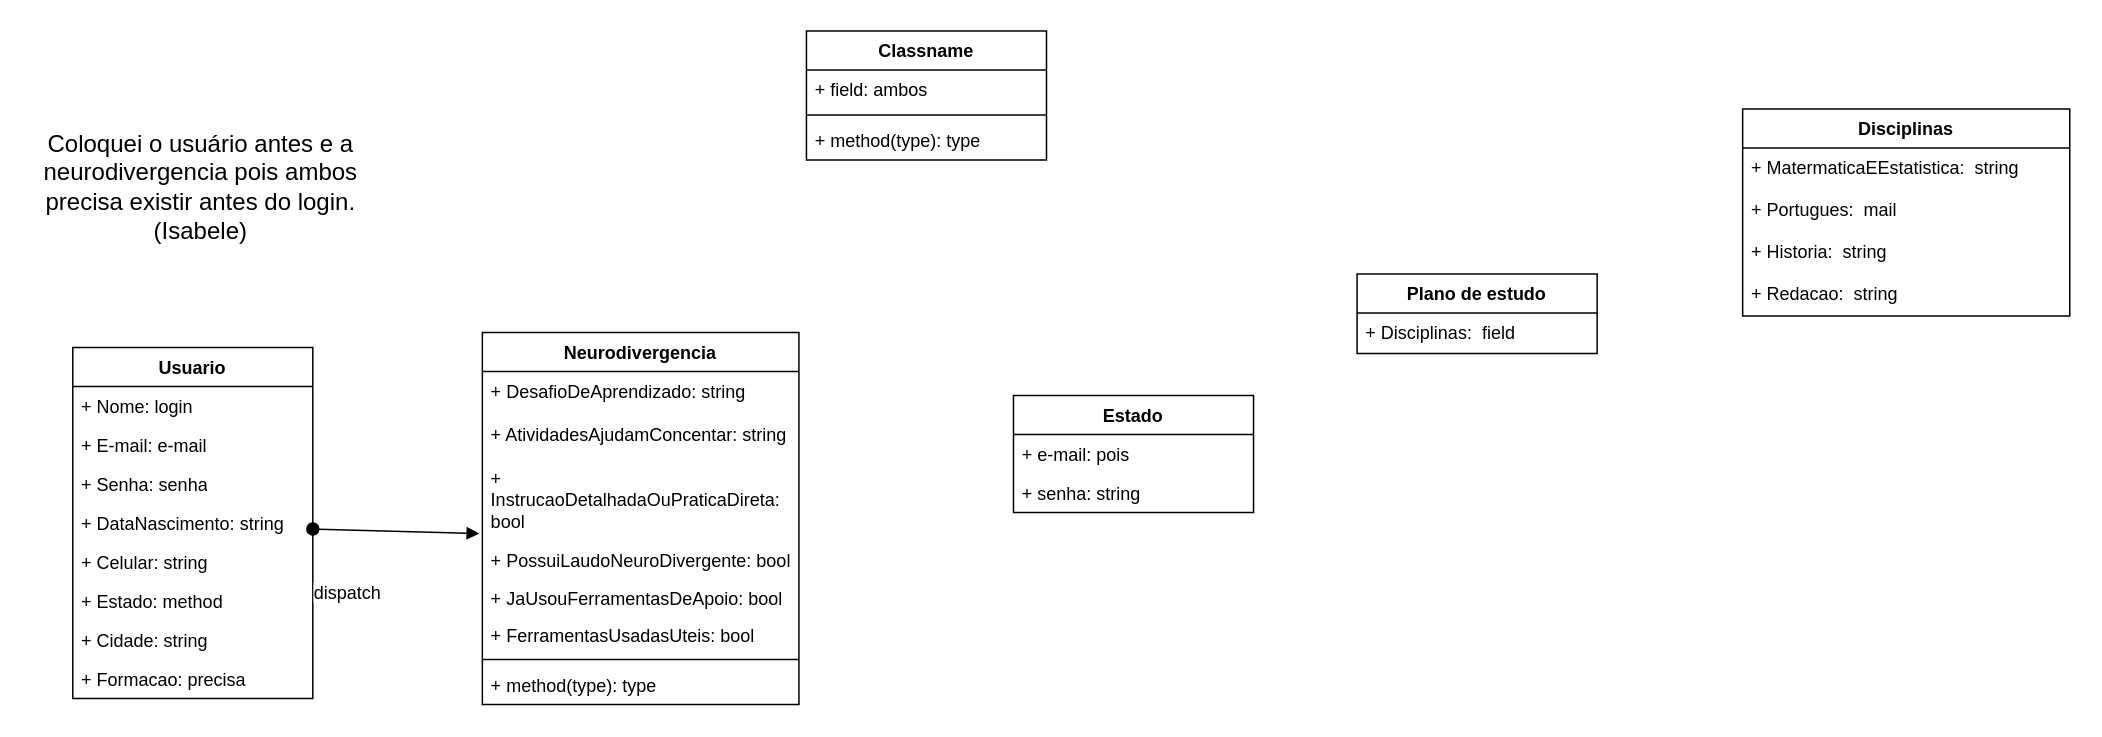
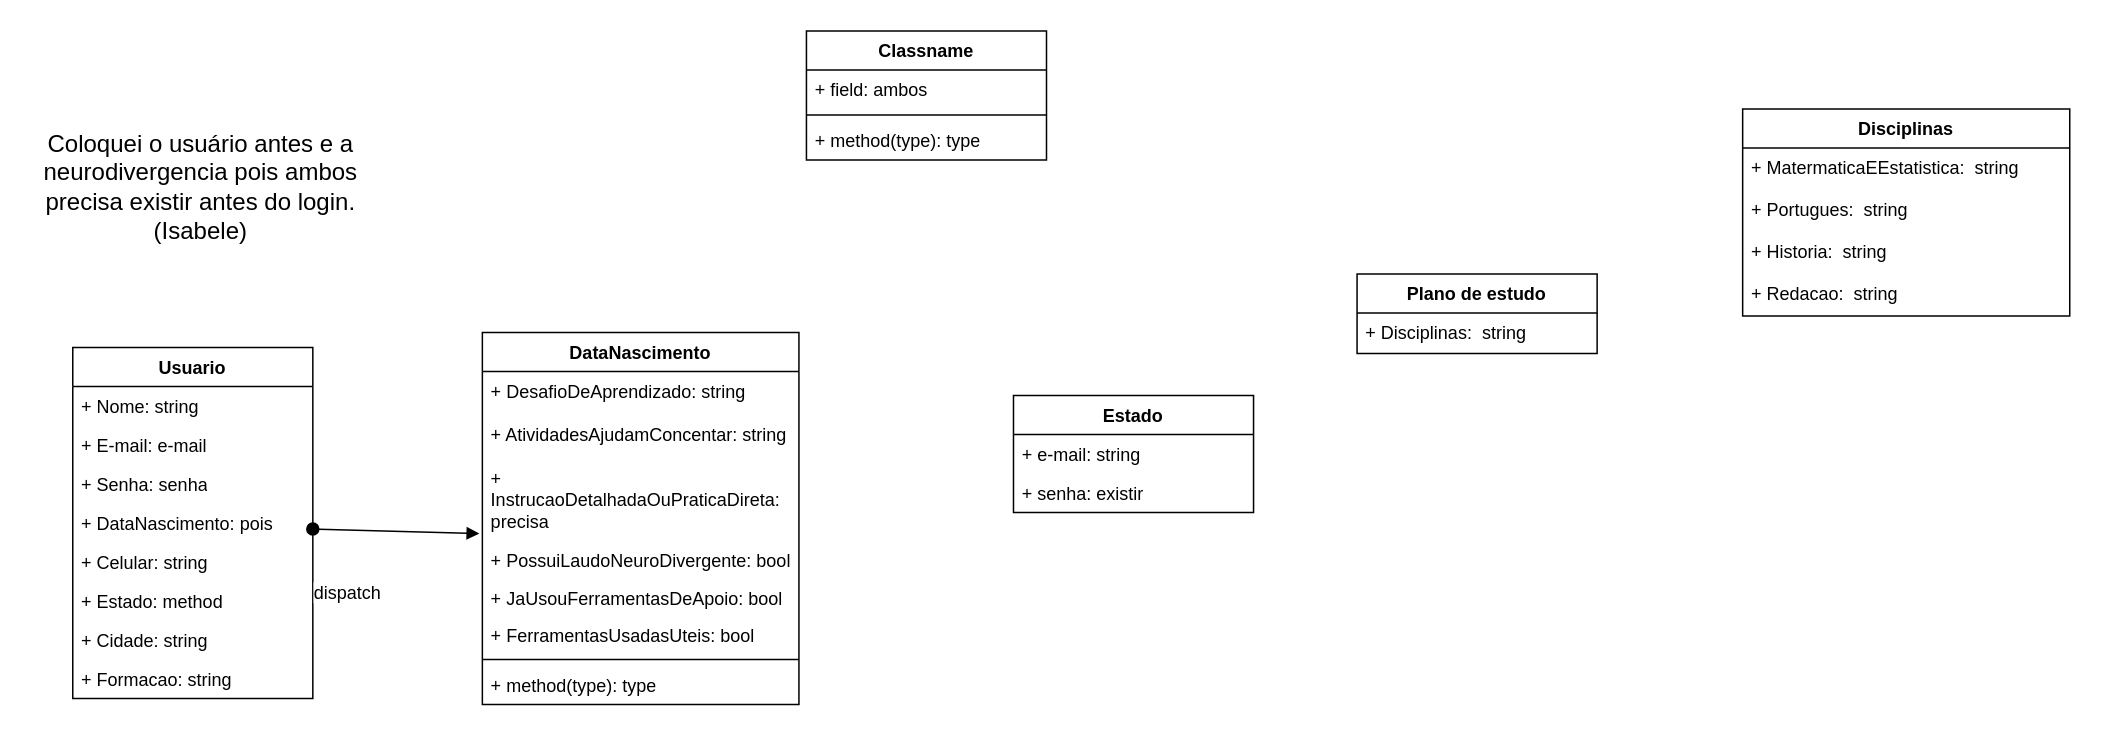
node "+ Portugues: mail": label "+ Portugues: mail" -> "+ Portugues: string"
node "+ Disciplinas: field": label "+ Disciplinas: field" -> "+ Disciplinas: string"
node "Neurodivergencia": label "Neurodivergencia" -> "DataNascimento"
node "+ Nome: login": label "+ Nome: login" -> "+ Nome: string"
node "+ e-mail: pois": label "+ e-mail: pois" -> "+ e-mail: string"
node "+ InstrucaoDetalhadaOuPraticaDireta: bool": label "+ InstrucaoDetalhadaOuPraticaDireta: bool" -> "+ InstrucaoDetalhadaOuPraticaDireta: precisa"
node "+ senha: string": label "+ senha: string" -> "+ senha: existir"
node "+ DataNascimento: string": label "+ DataNascimento: string" -> "+ DataNascimento: pois"
node "+ Formacao: precisa": label "+ Formacao: precisa" -> "+ Formacao: string"
